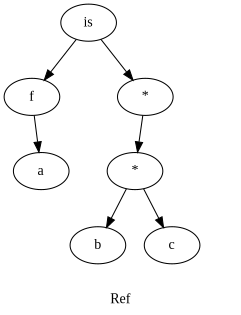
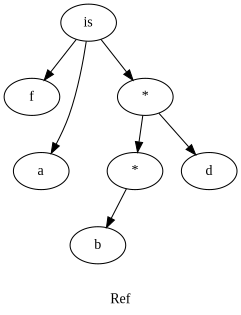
edge "f" -> "a": now "is" -> "a"
node "d": added
node "c": removed
